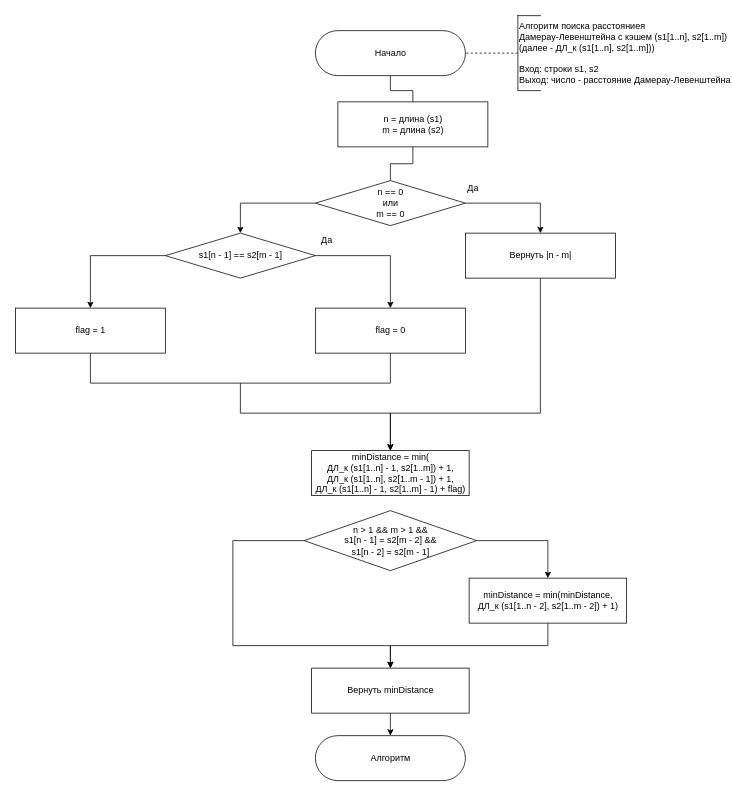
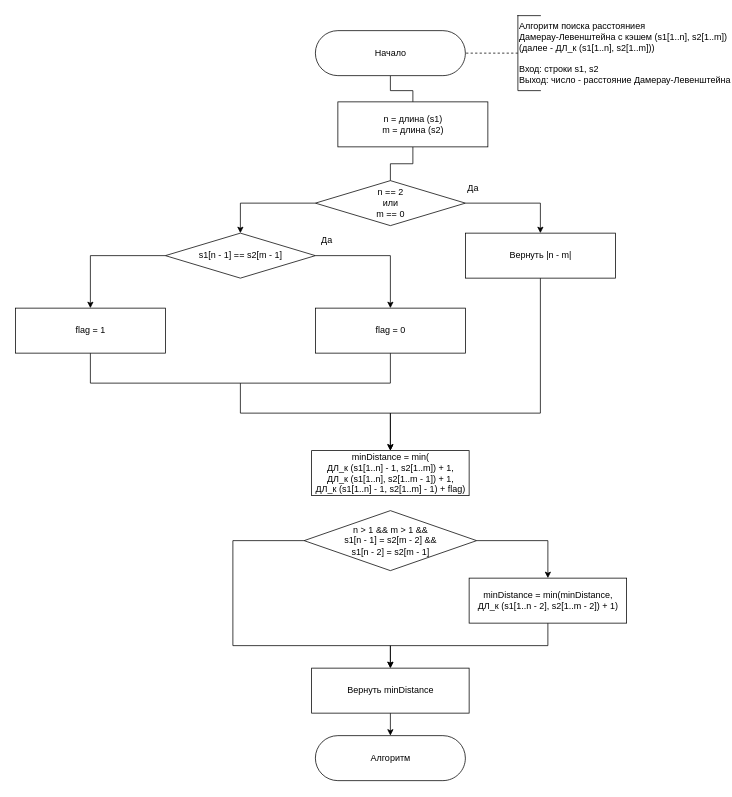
node "n == 0 или m == 0": label "n == 0 или m == 0" -> "n == 2 или m == 0"
